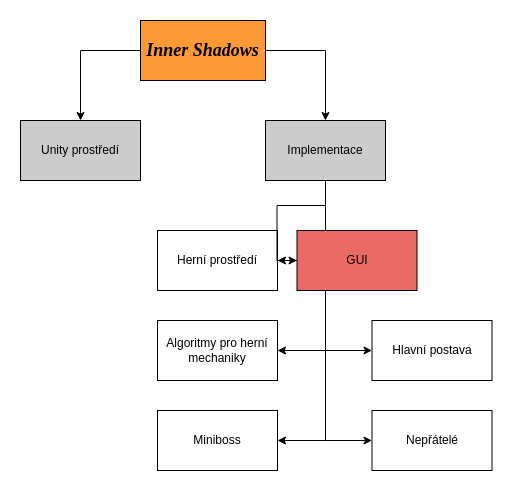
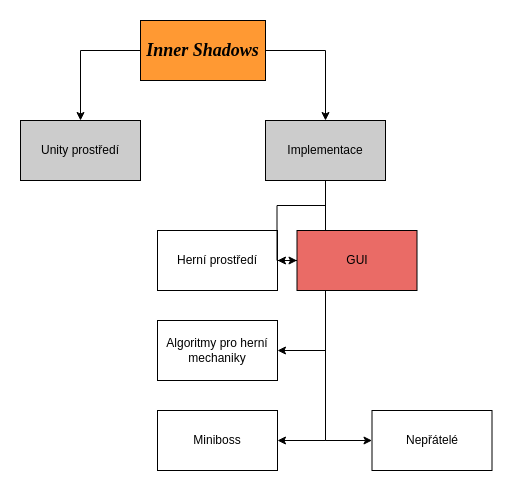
edge "Implementace" -> "Hlavní postava": removed
node "Hlavní postava": removed
